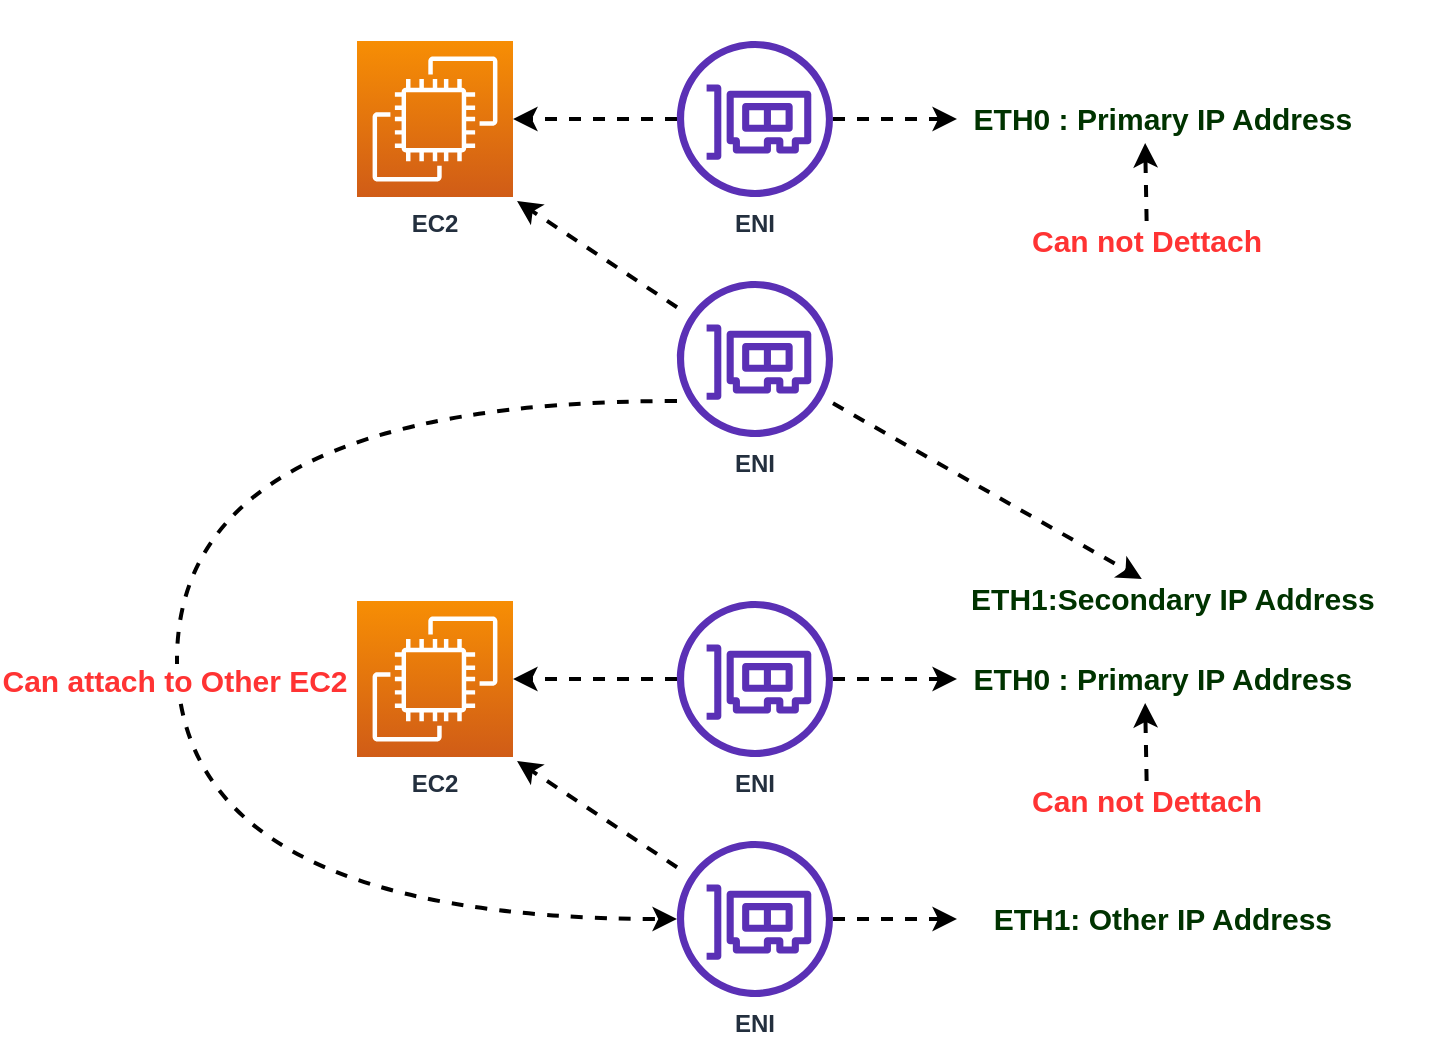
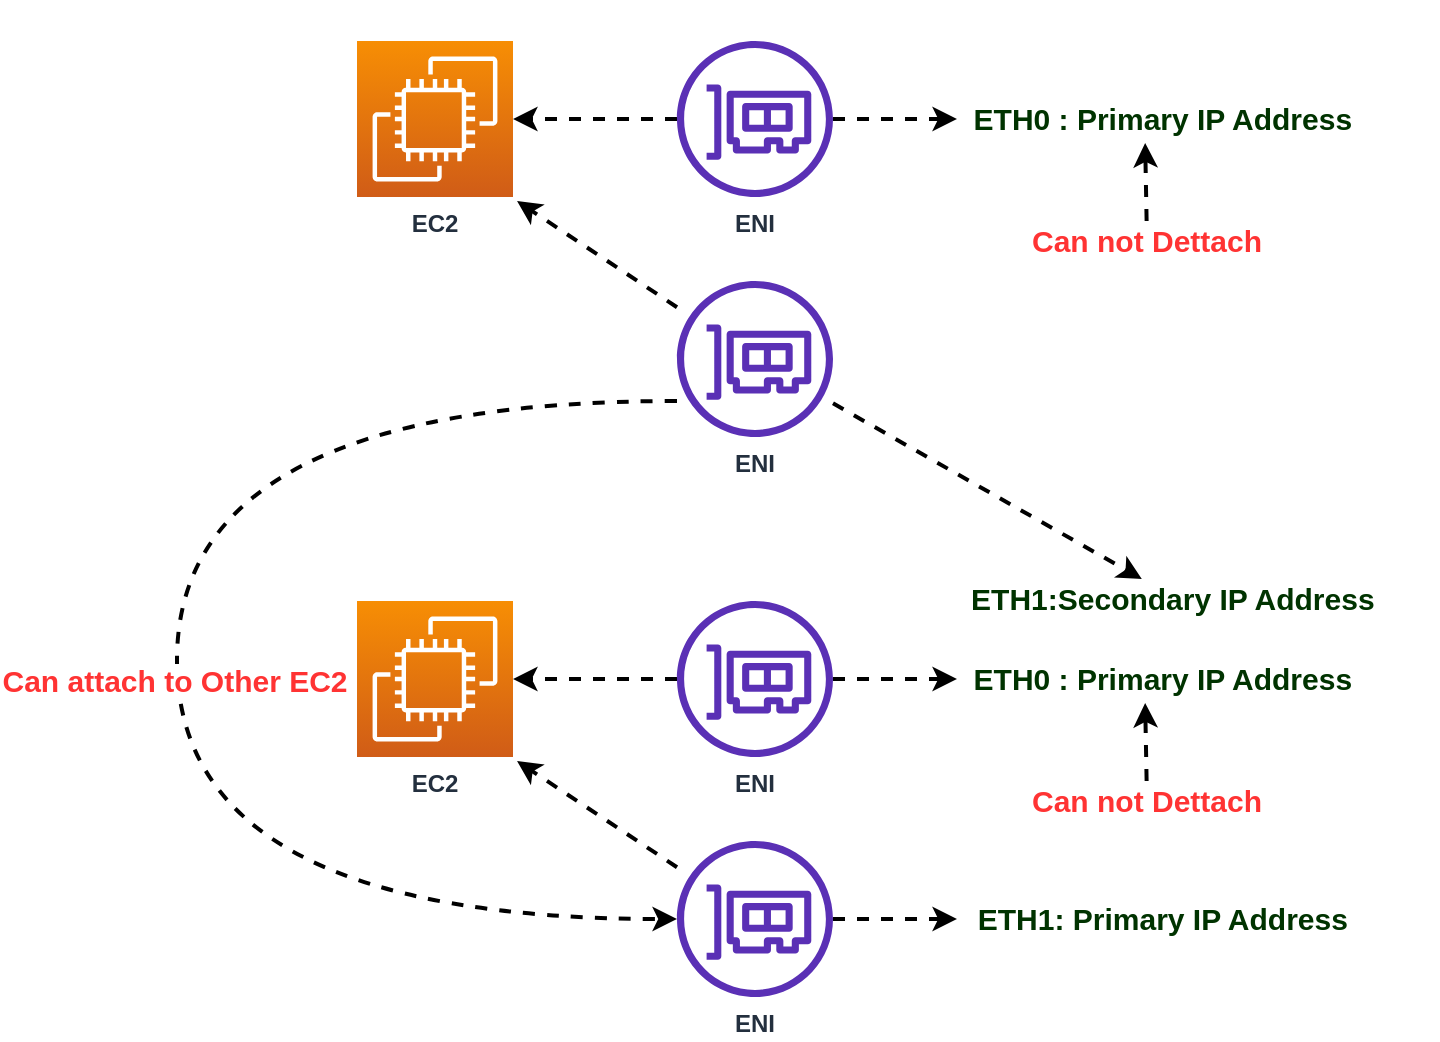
node "ETH1: Other IP Address": label "ETH1: Other IP Address" -> "ETH1: Primary IP Address"
